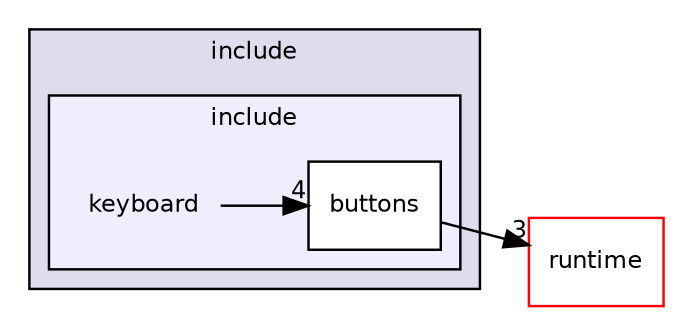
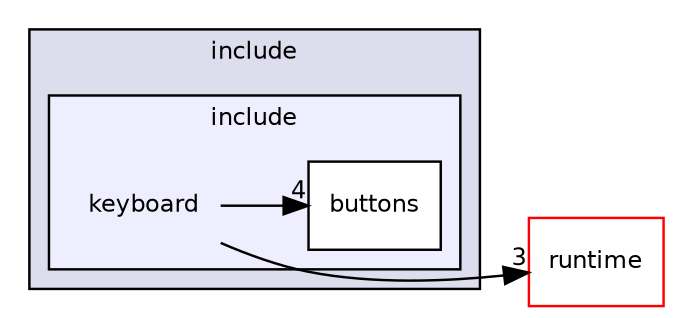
edge "buttons" -> "runtime": now "keyboard" -> "runtime"
